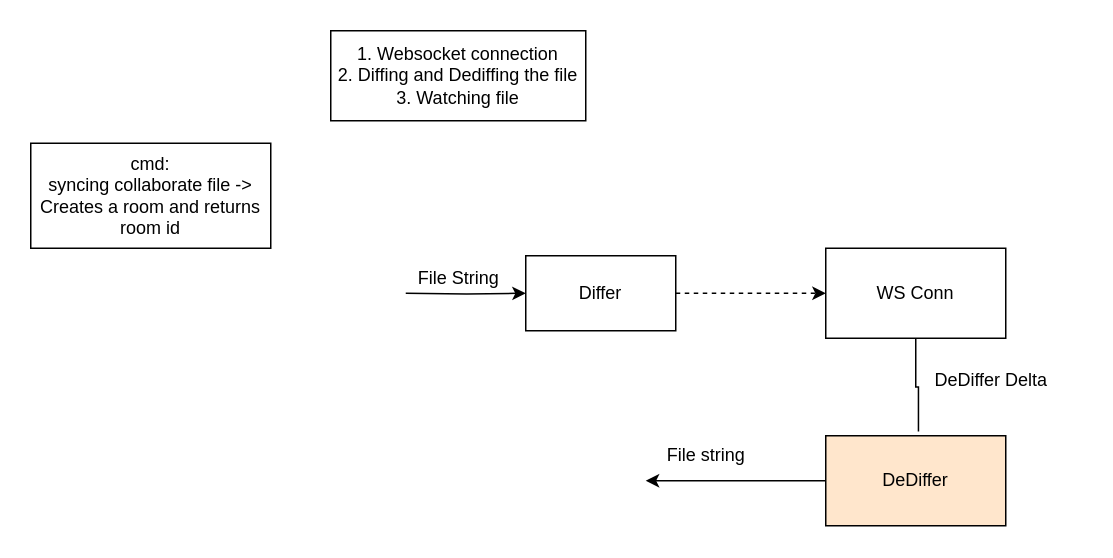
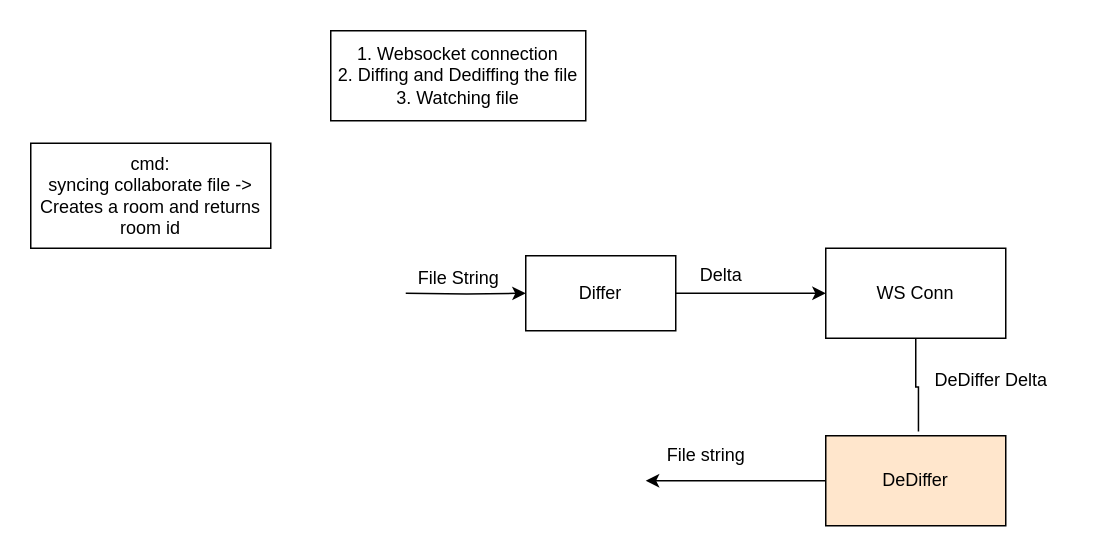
node "Delta": added
edge "Differ" -> "WS Conn": style dashed -> solid
